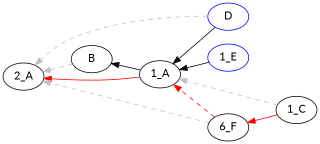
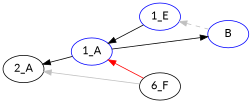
node "D": removed
node "B": color black -> blue
edge "B" -> "2_A": now "B" -> "1_E"
node "1_A": color black -> blue
edge "1_A" -> "2_A": color red -> black
edge "6_F" -> "2_A": style dashed -> filled
edge "6_F" -> "1_A": style dashed -> filled
node "1_C": removed
